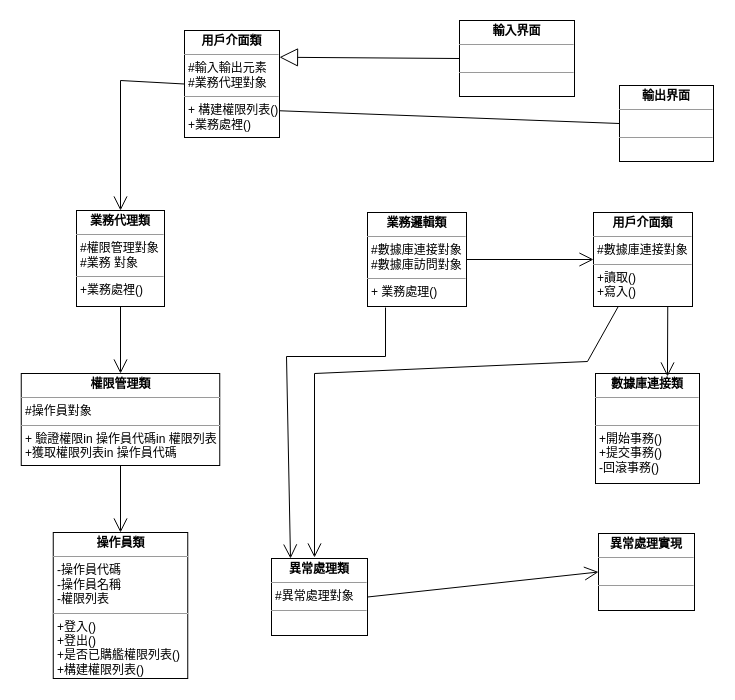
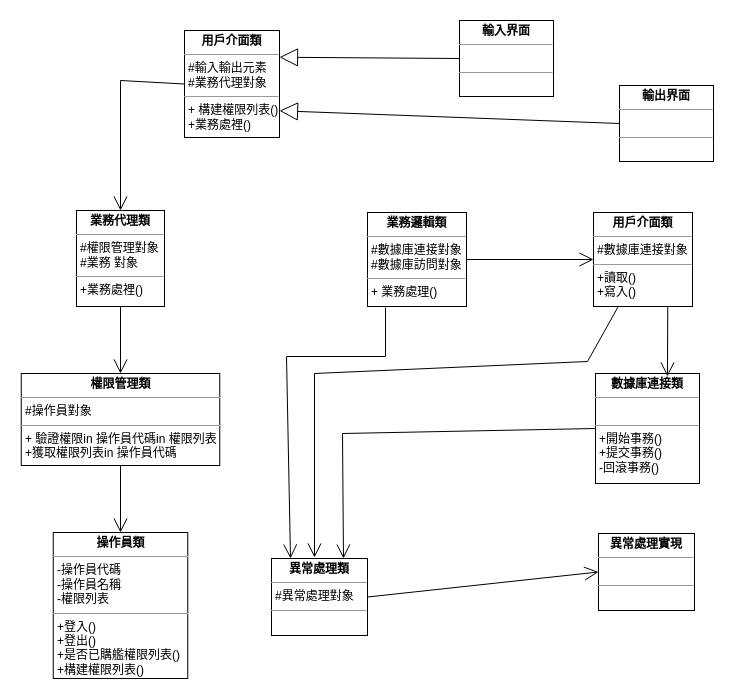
node "輸入界面": size 115x76 -> 94x76
edge "用戶介面類 #輸入輸出元素 #業務代理對象 + 構建權限列表() +業務處裡()" -- "輸出界面": arrowhead none -> block
edge "數據庫連接類 +開始事務() +提交事務() -回滾事務()" -> "異常處理類 #異常處理對象": added
